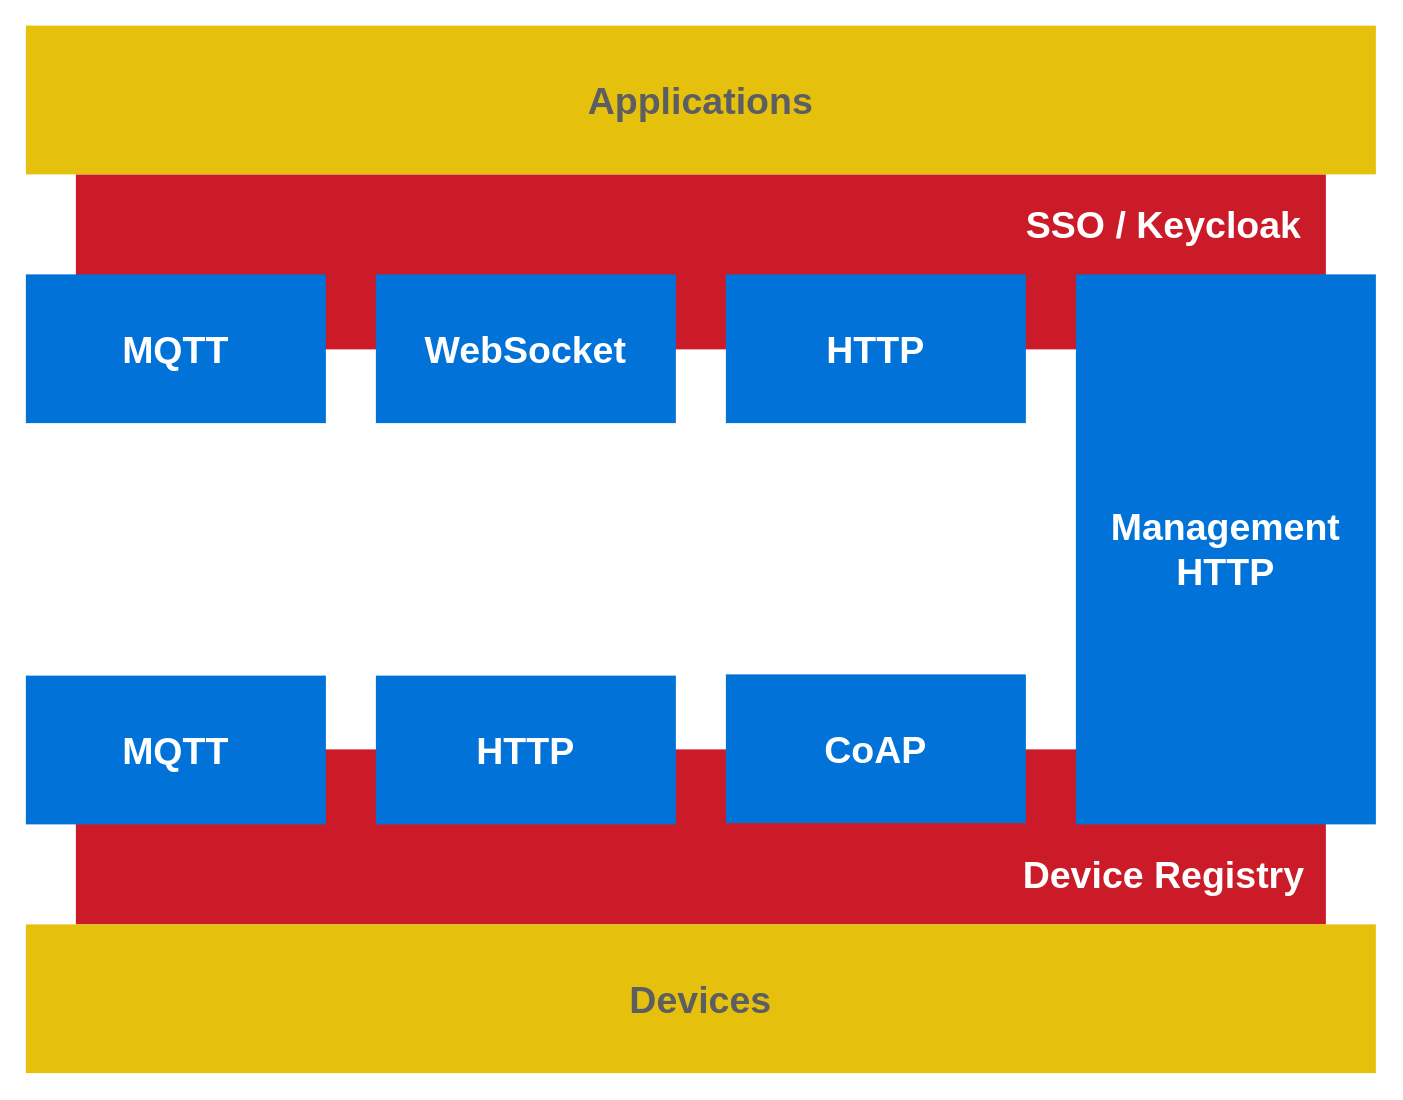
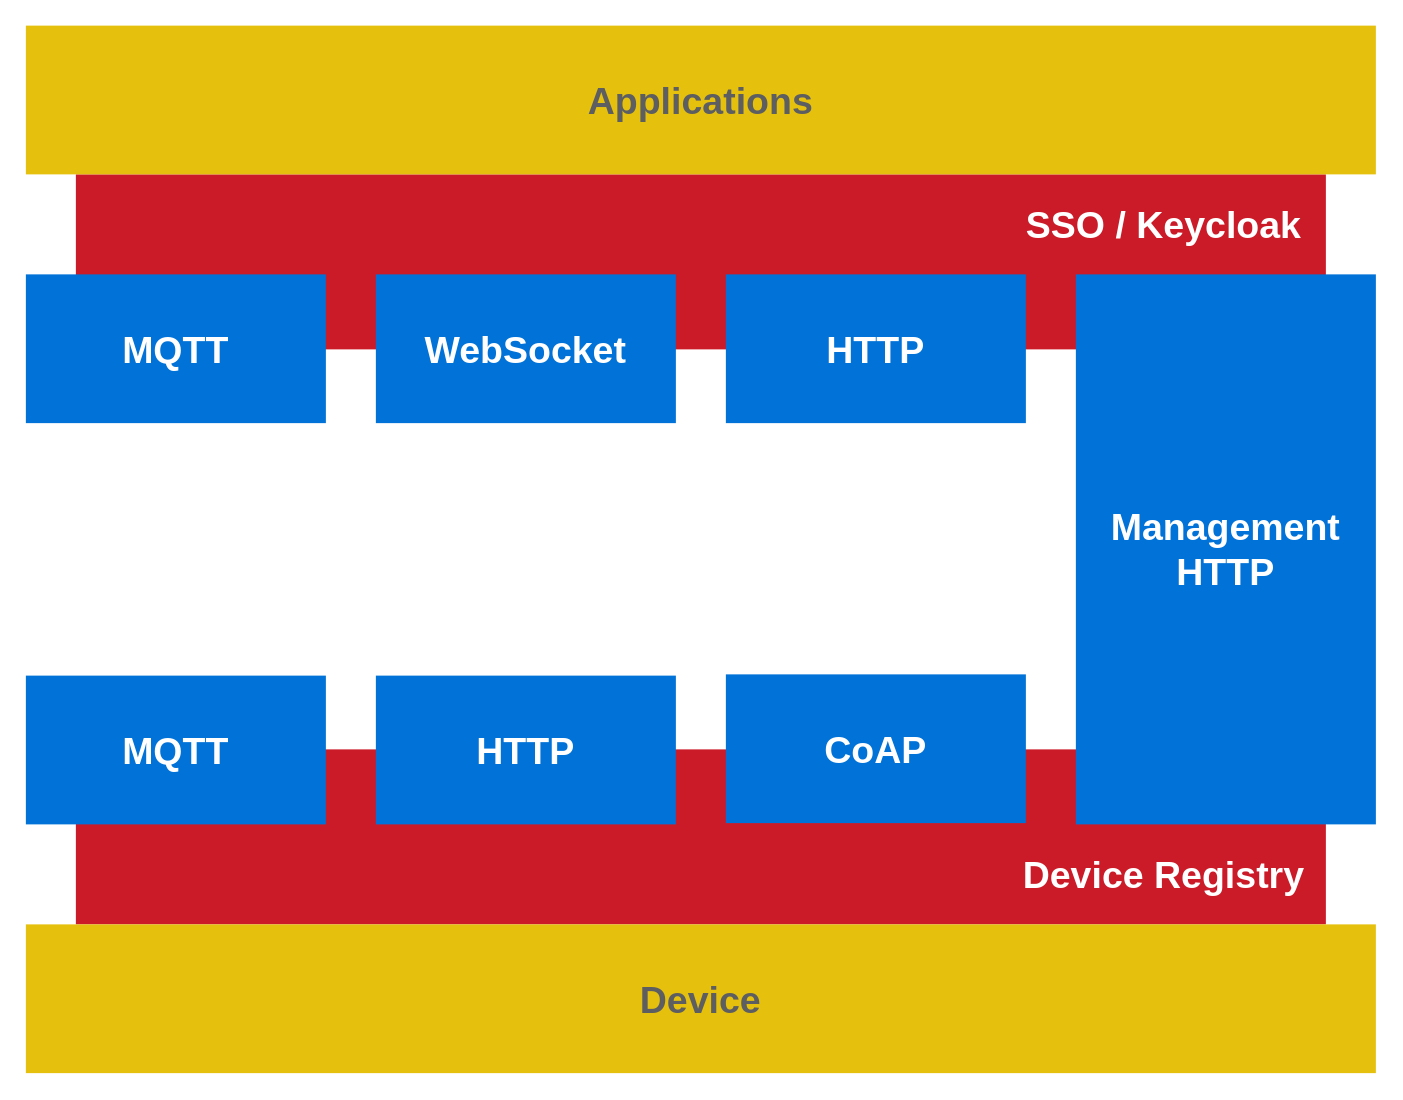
node "Devices": label "Devices" -> "Device"
